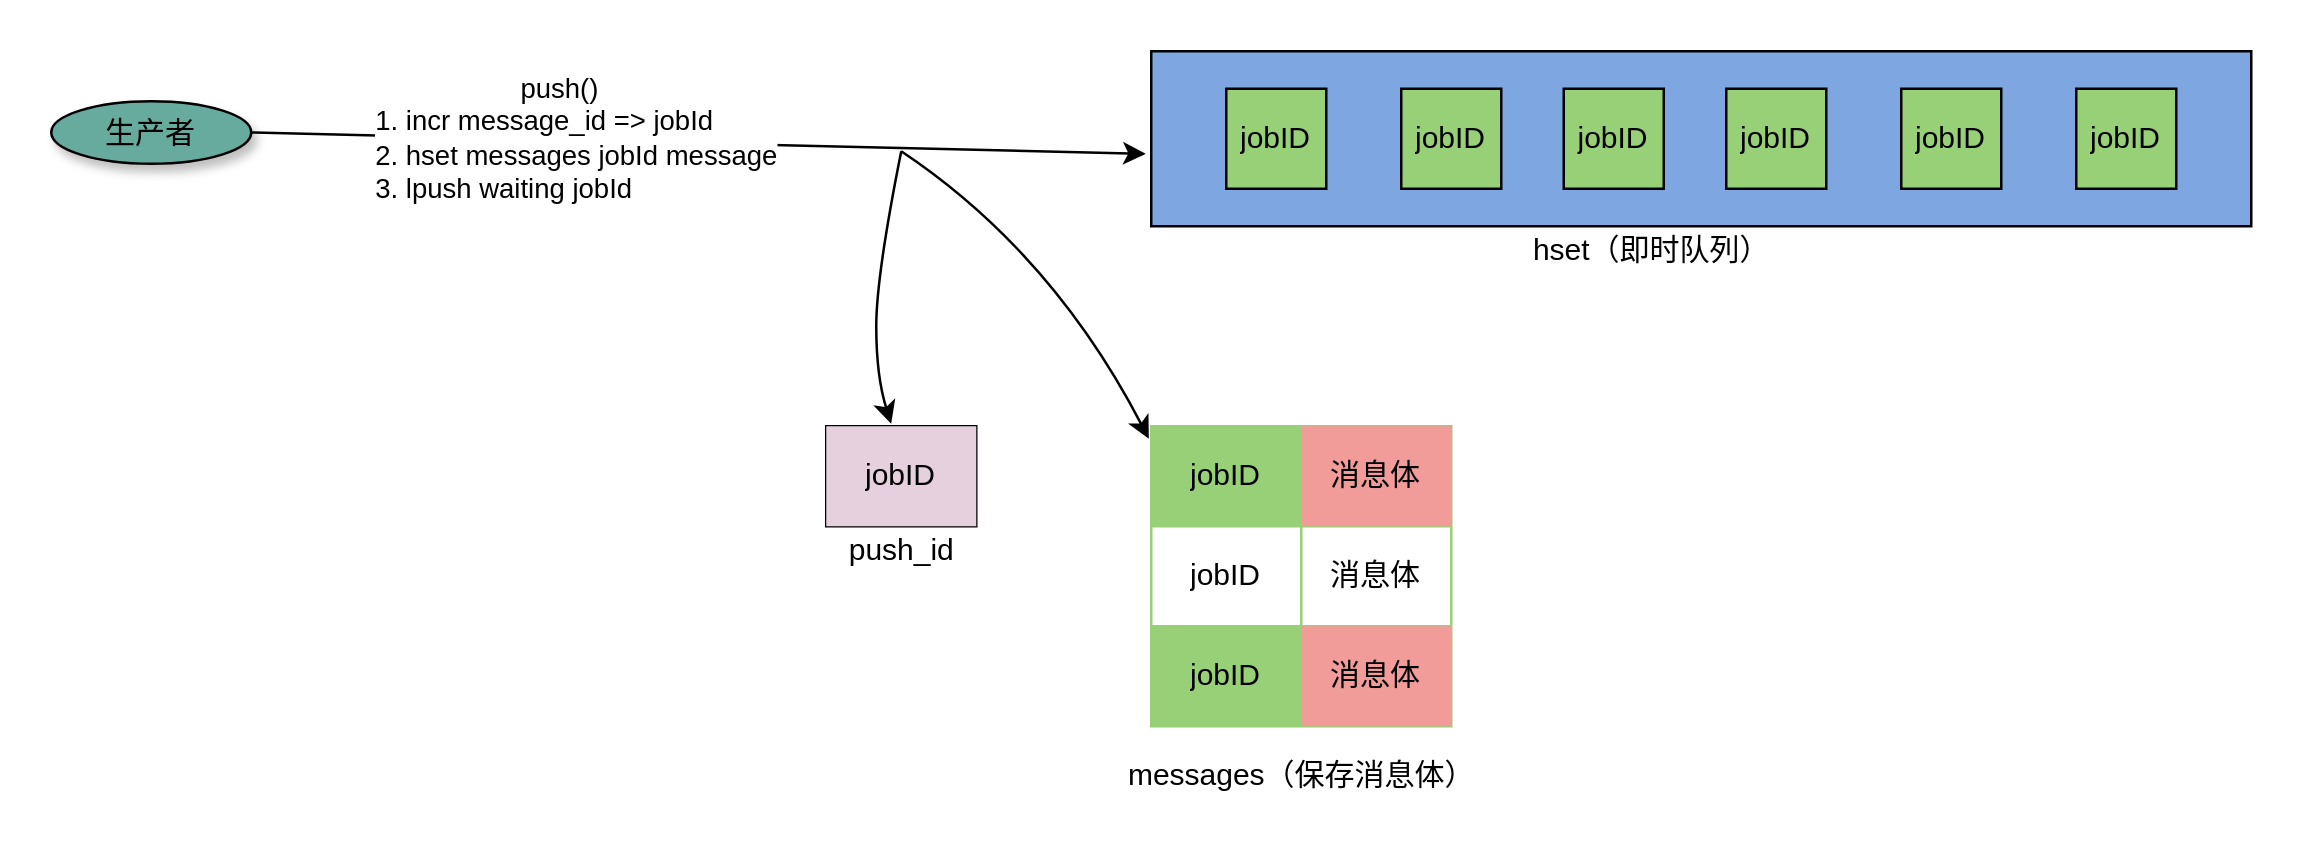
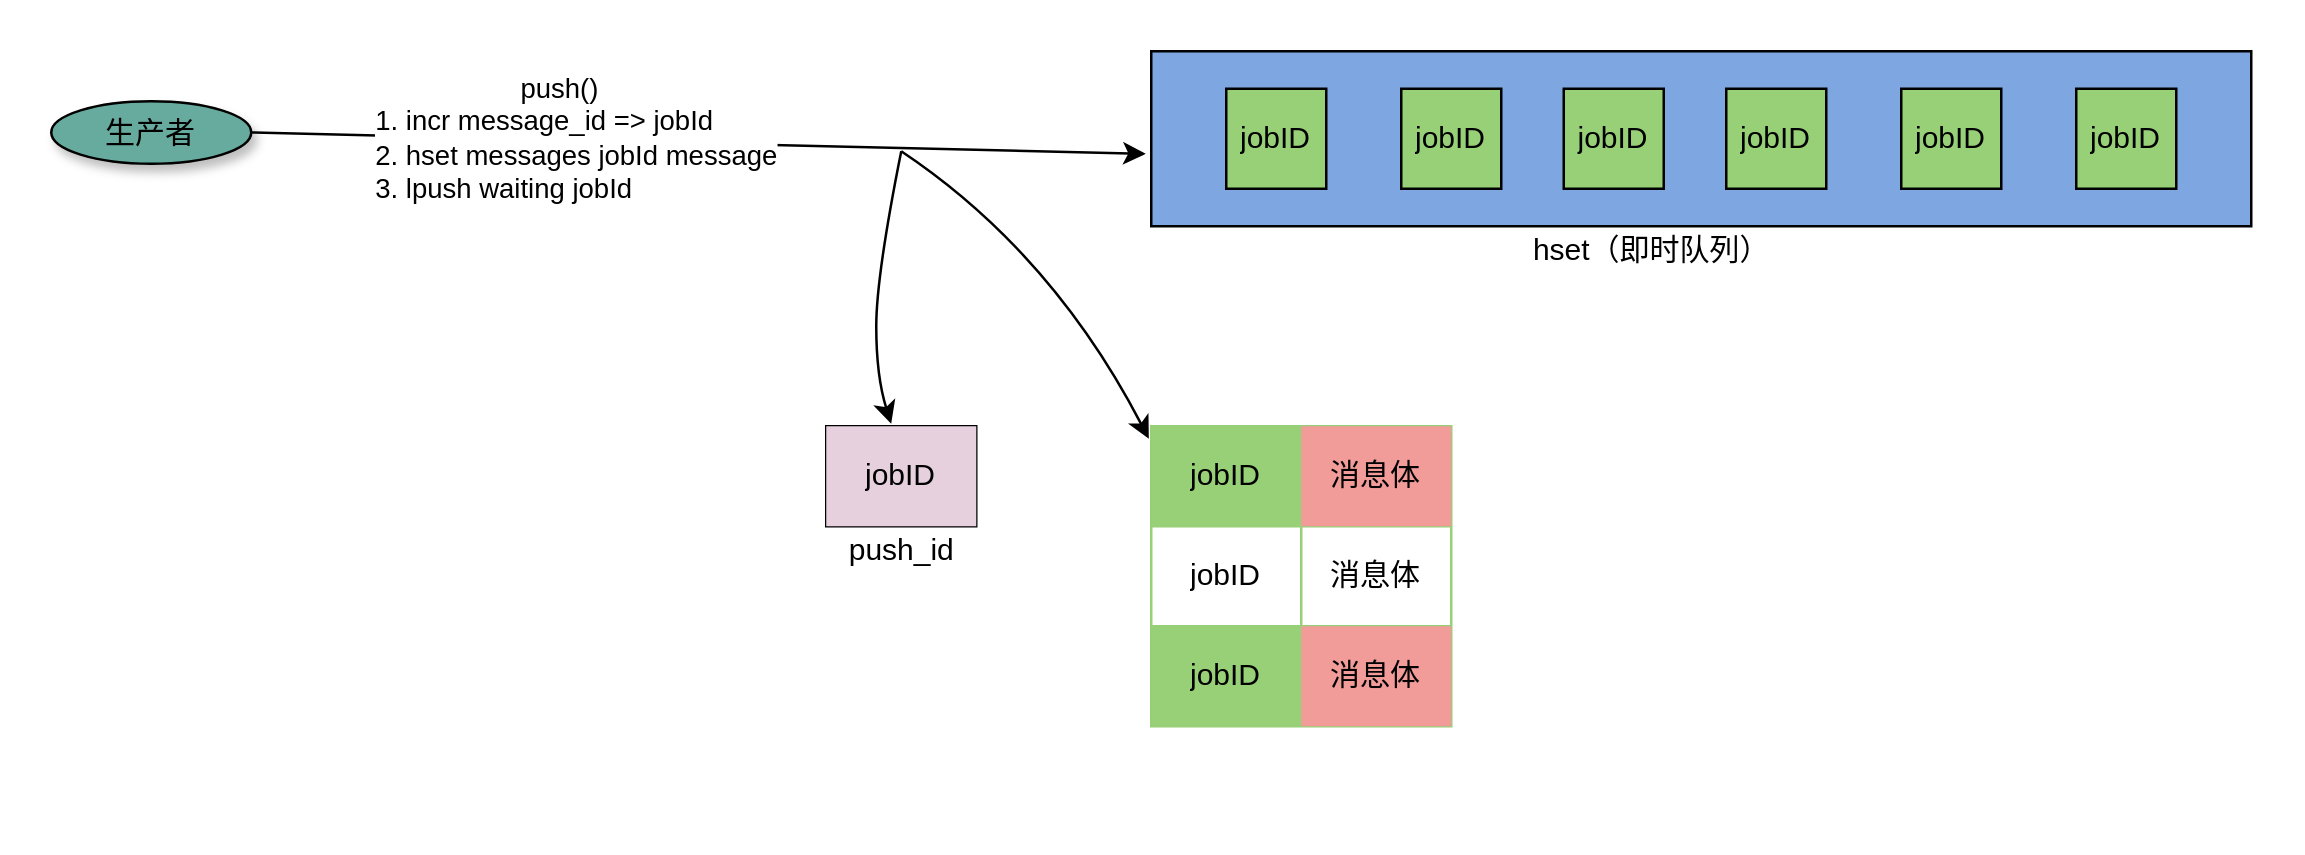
node "messages（保存消息体）": removed
